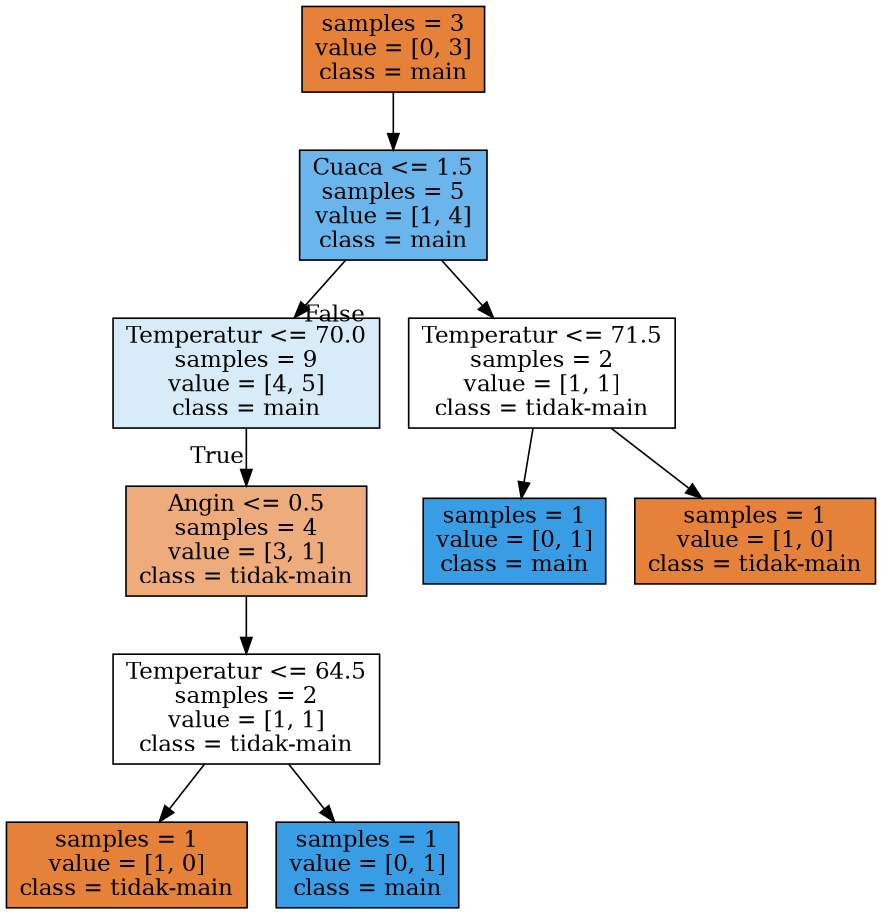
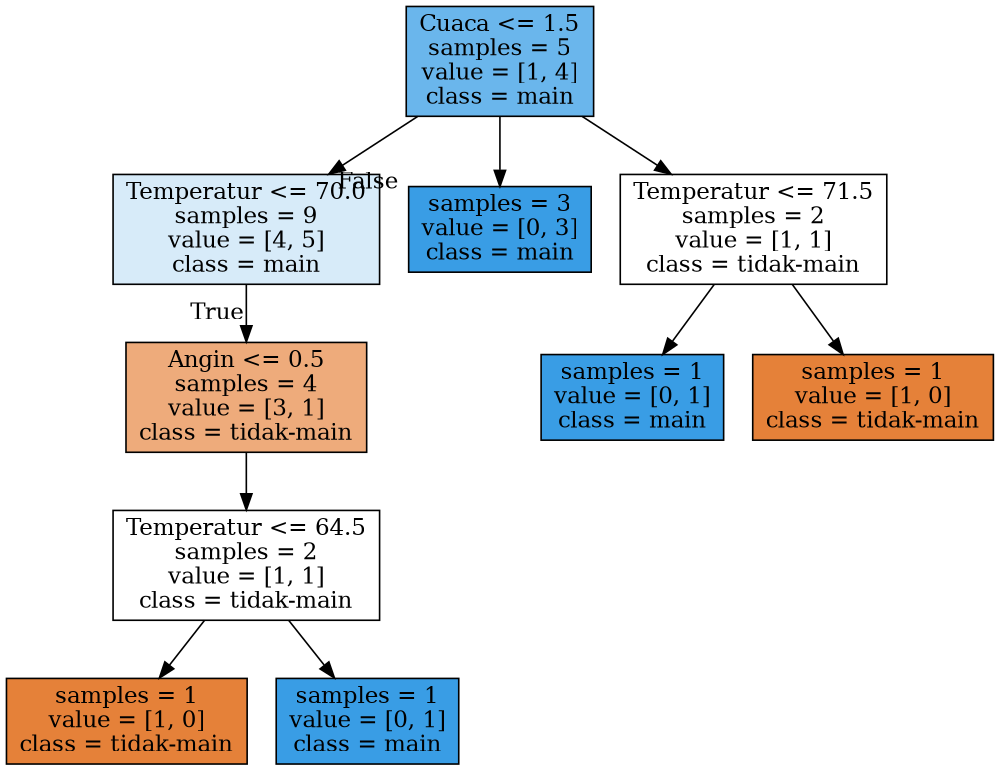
node "samples = 3 value = [0, 3] class = main": fillcolor #e58139ff -> #399de5ff
edge "samples = 3 value = [0, 3] class = main" -> "Cuaca <= 1.5 samples = 5 value = [1, 4] class = main": reversed
